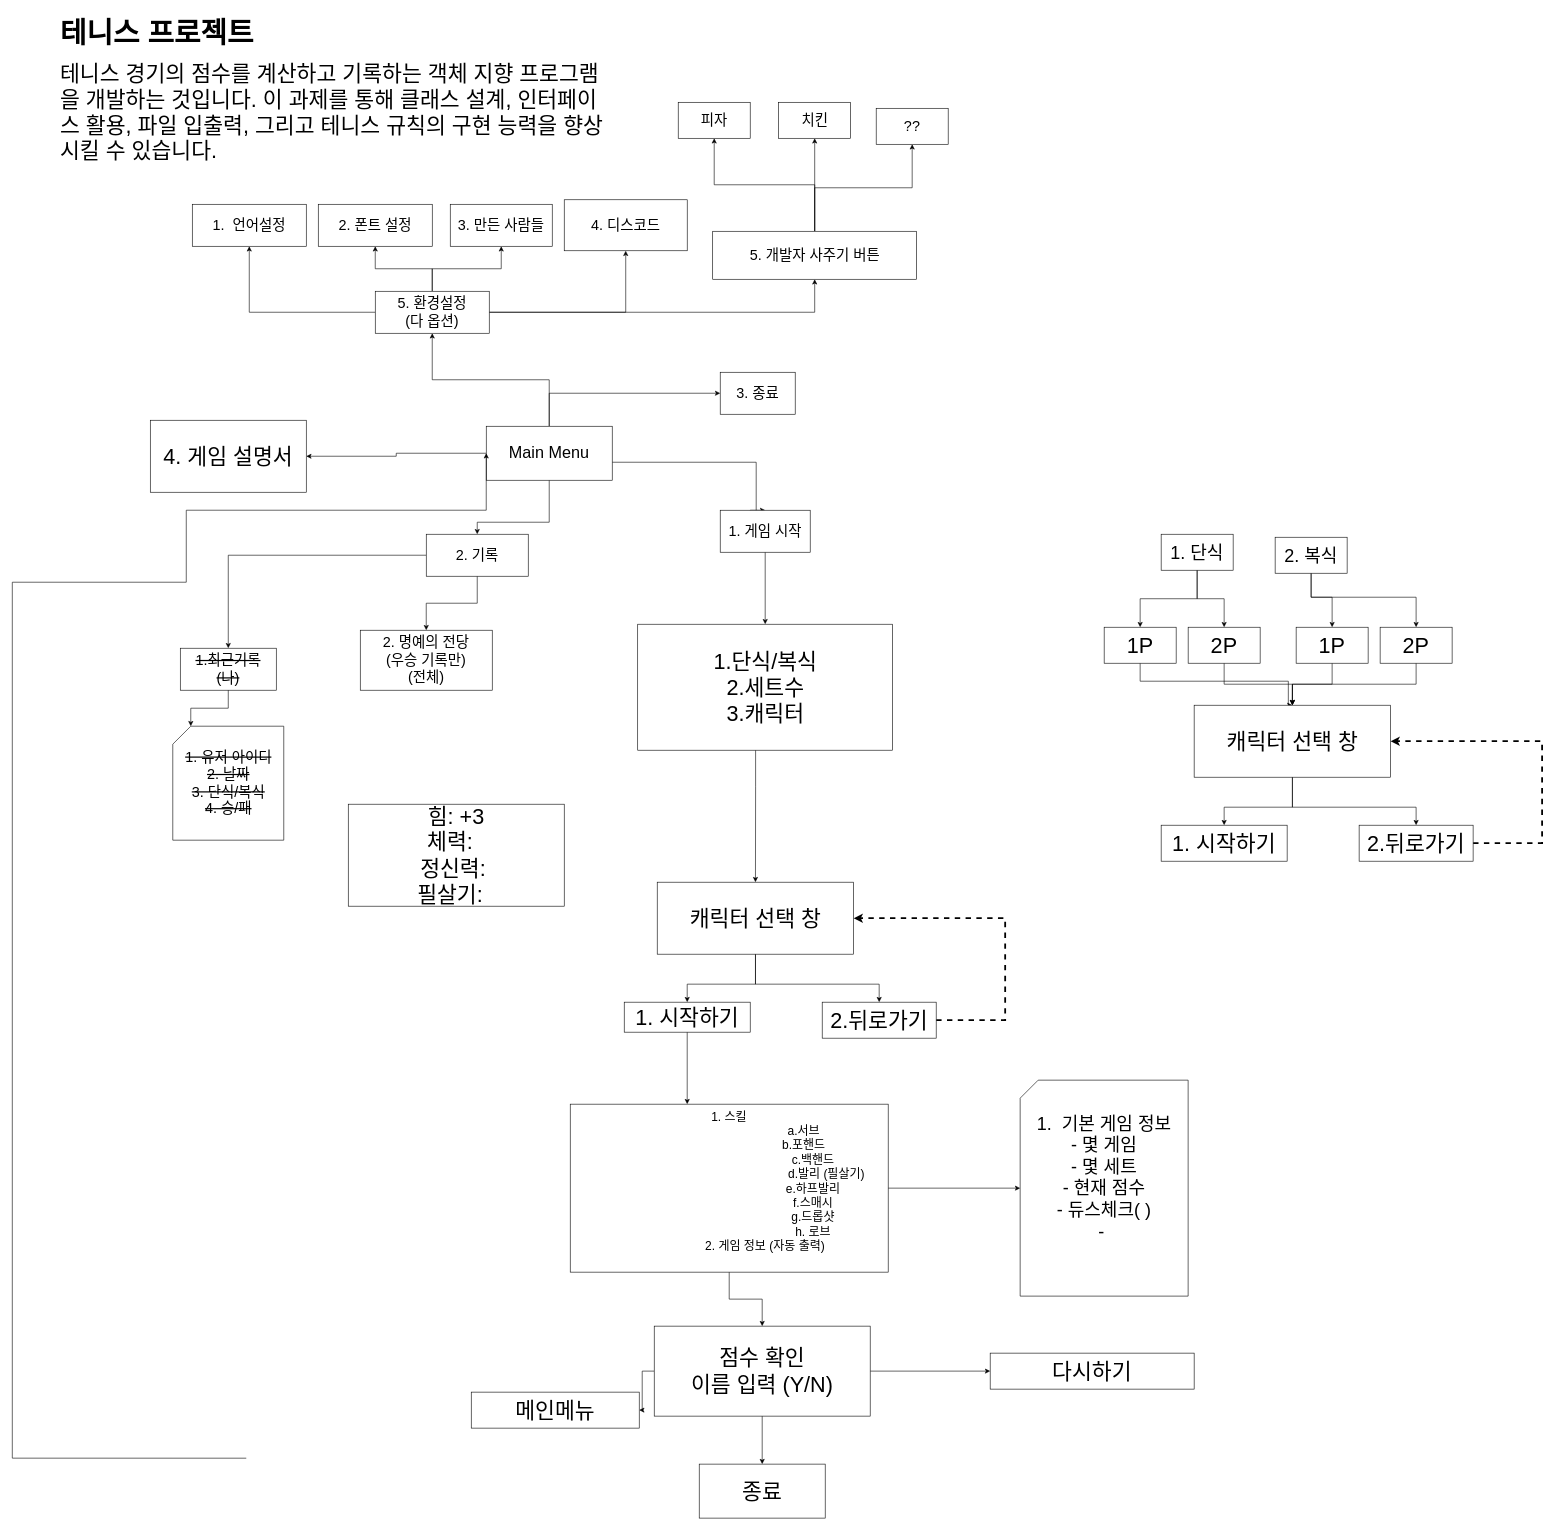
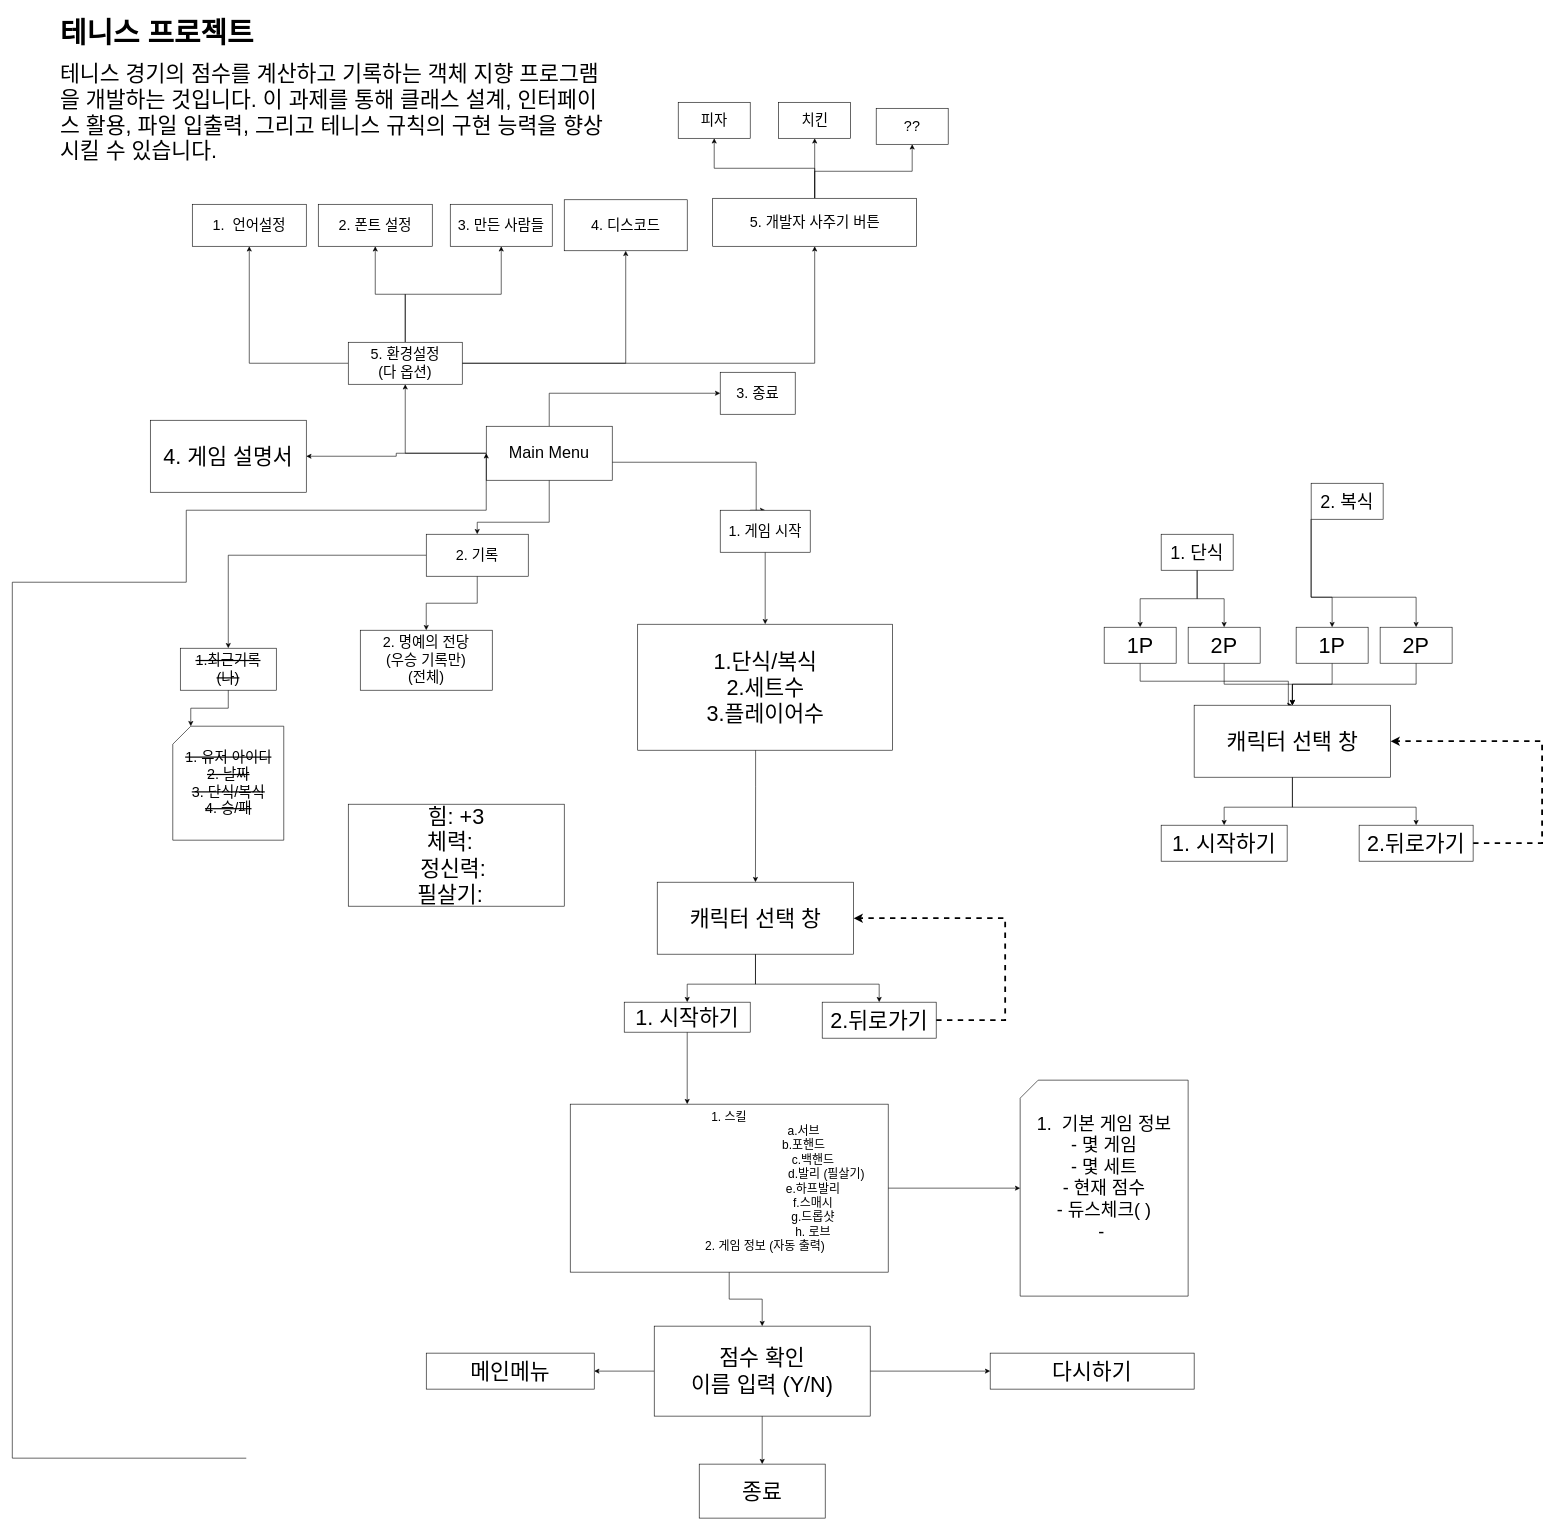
node "5. 개발자 사주기 버튼": moved (815, 255) -> (815, 222)
node "5. 환경설정 (다 옵션)": moved (432, 312) -> (405, 363)
node "2. 복식": moved (1311, 555) -> (1347, 501)
node "1.단식/복식 2.세트수 3.캐릭터": label "1.단식/복식 2.세트수 3.캐릭터" -> "1.단식/복식 2.세트수 3.플레이어수"
node "메인메뉴": moved (555, 1410) -> (510, 1371)
